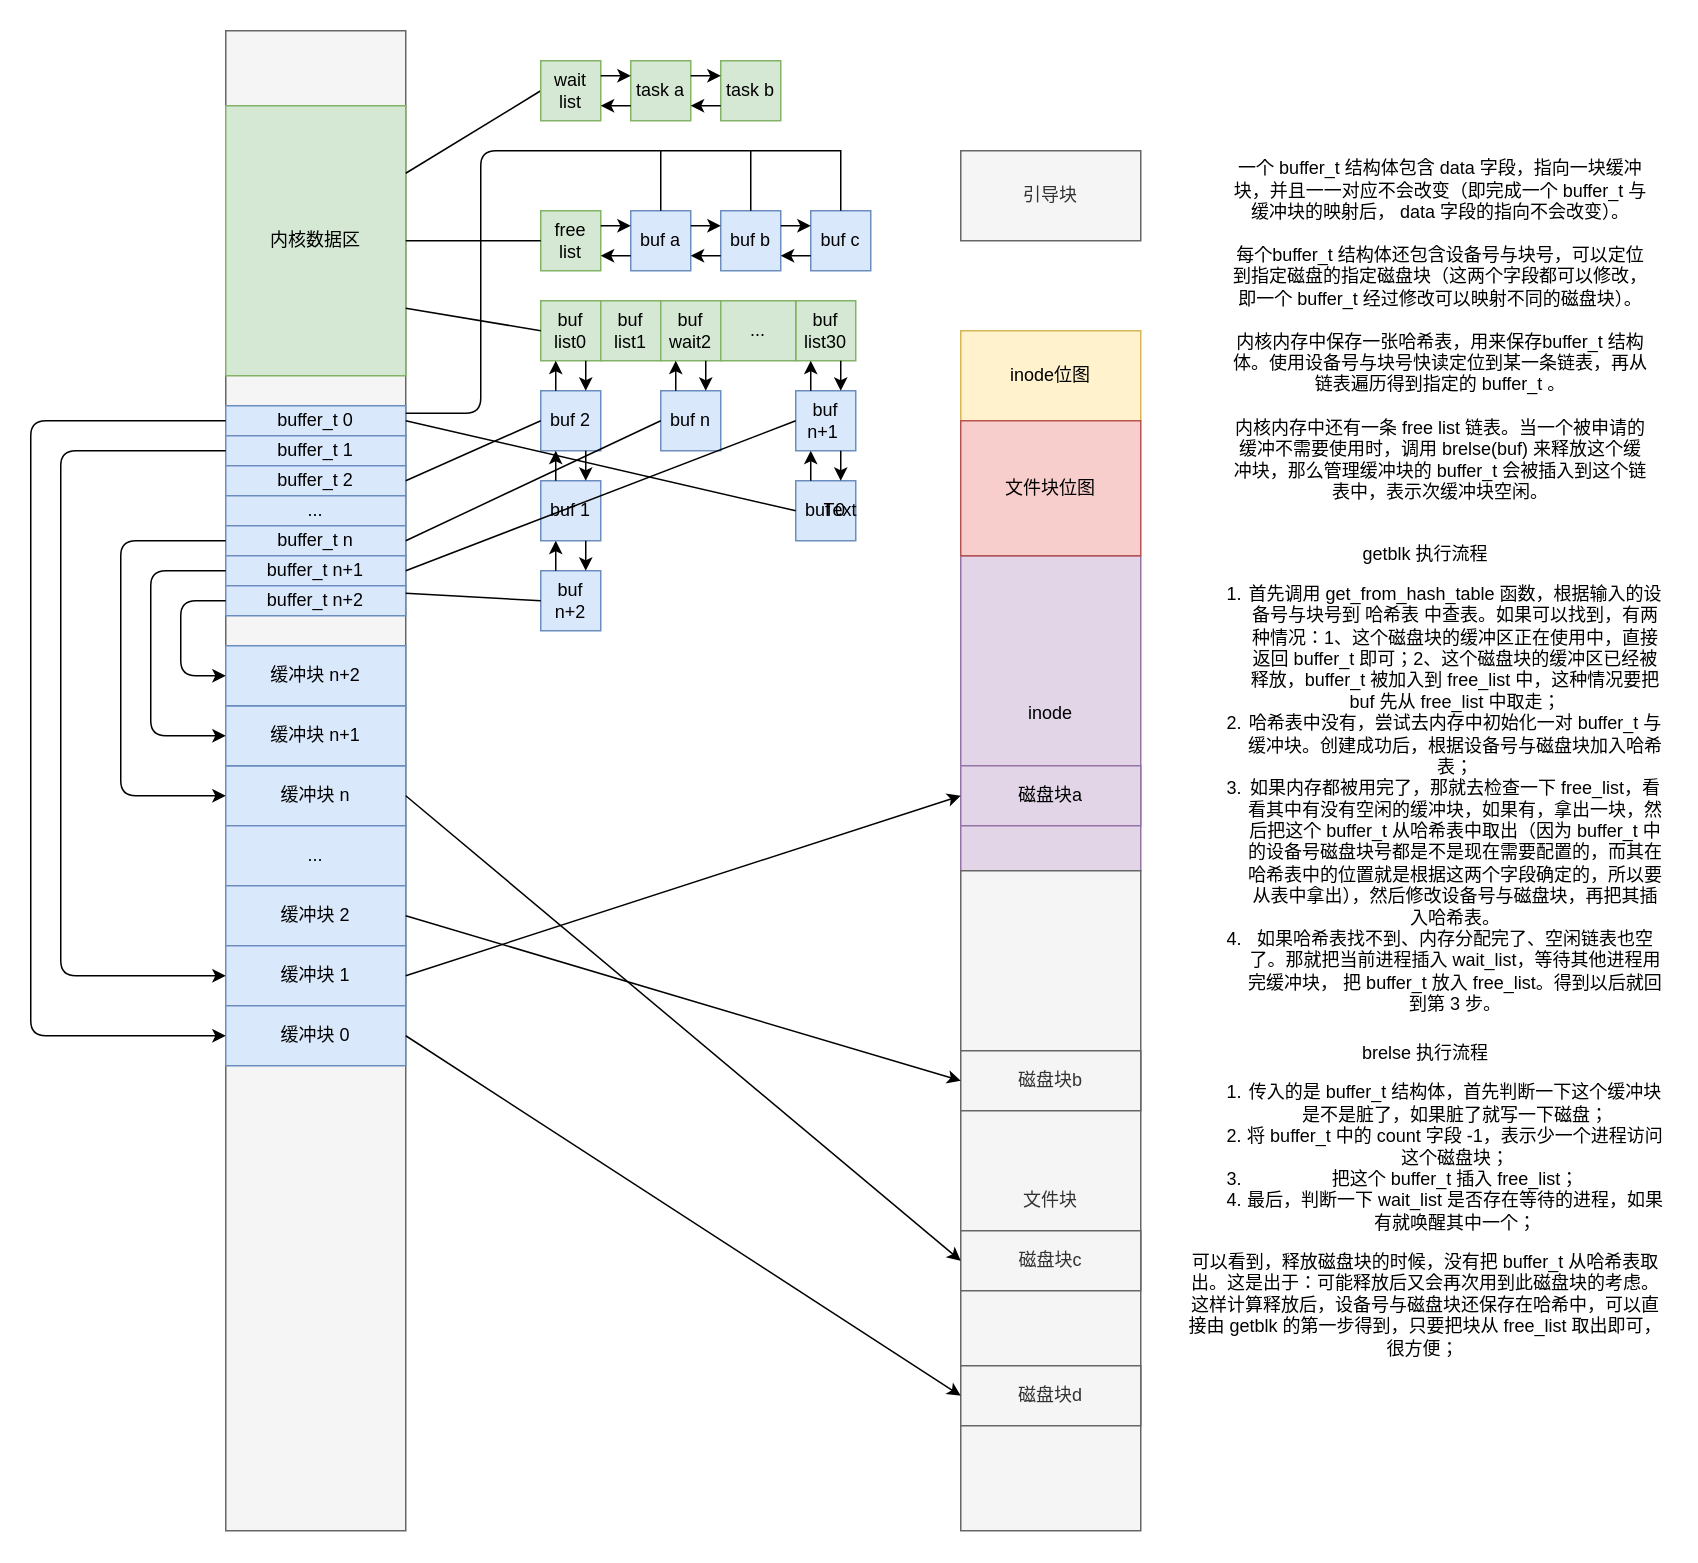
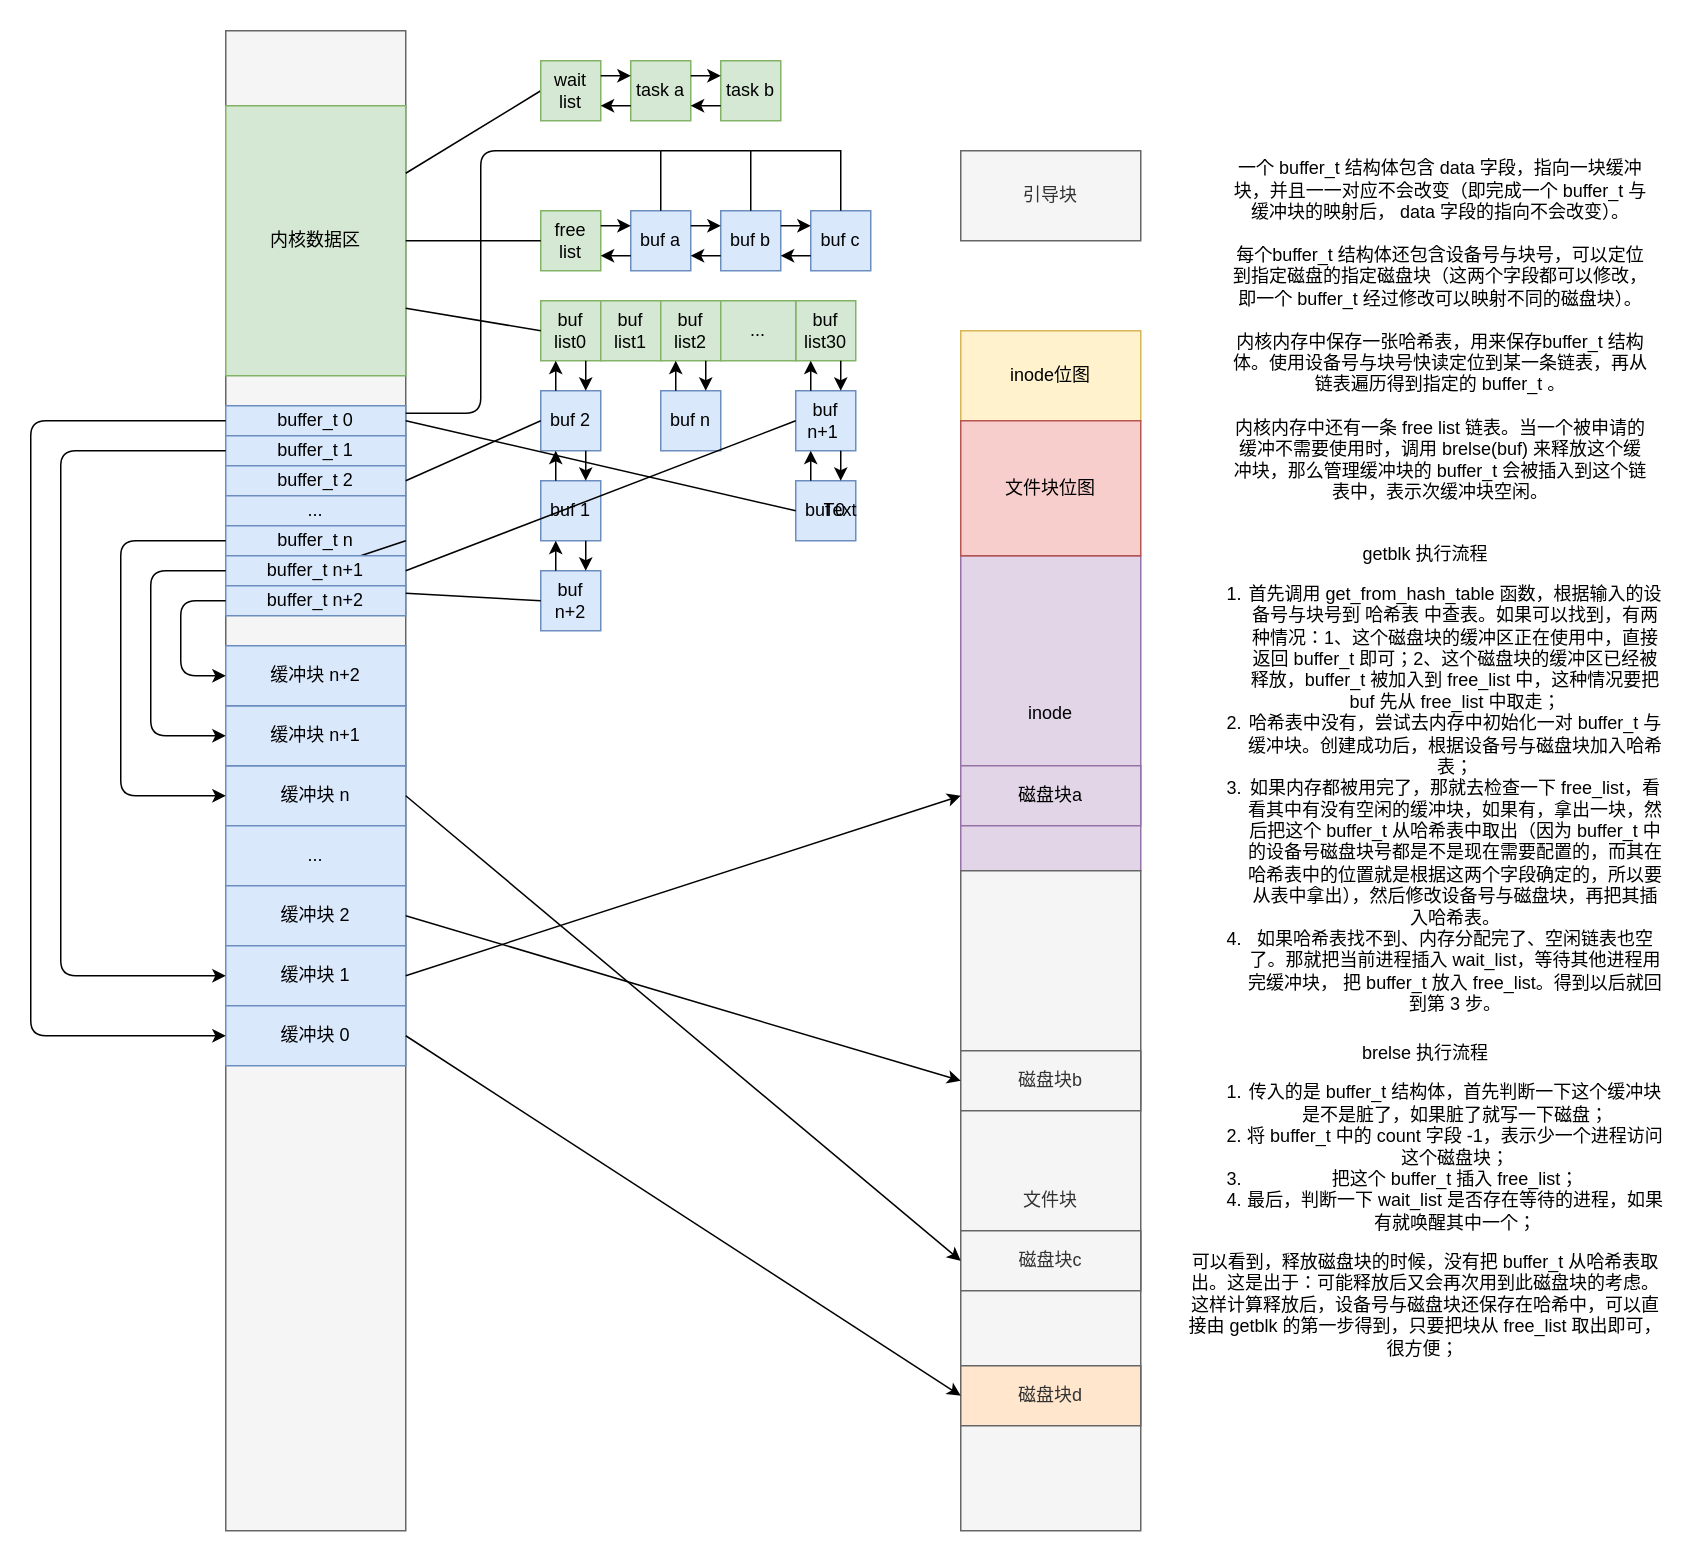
node "buf wait2": label "buf wait2" -> "buf list2"
edge "buf n" -- "buffer_t n": now "buffer_t n+1" -- "buffer_t n"
node "磁盘块d": fillcolor #f5f5f5 -> #ffe6cc
